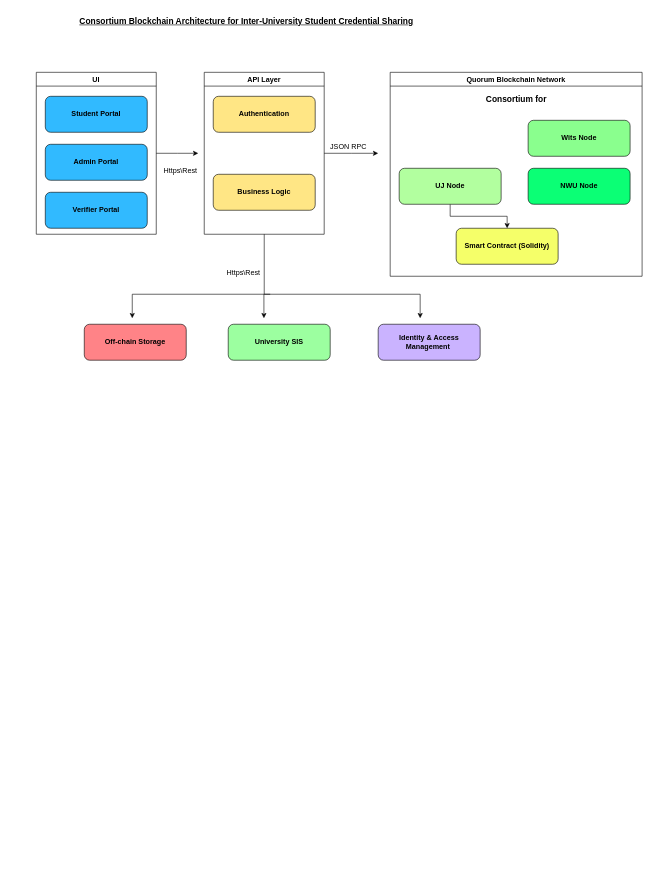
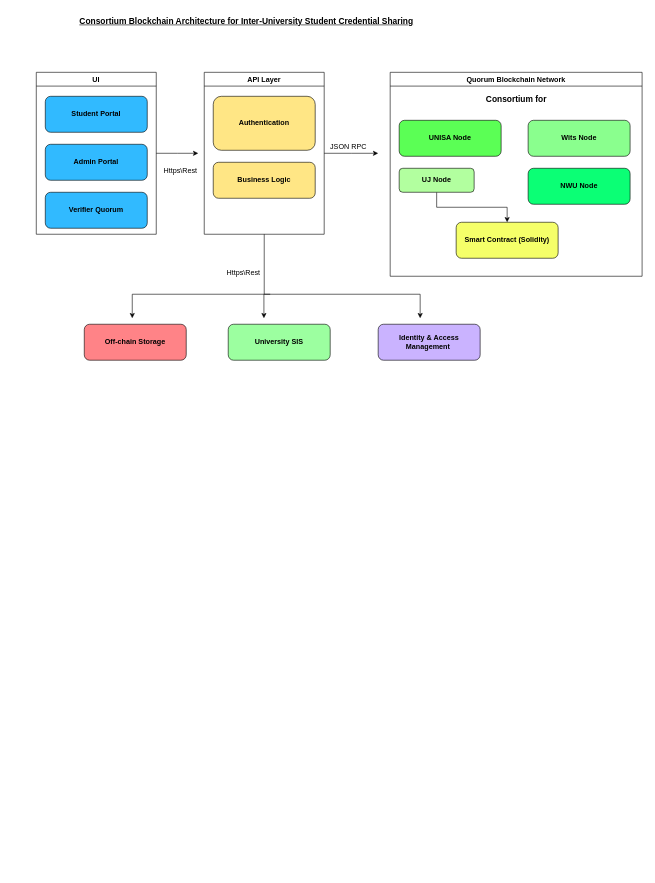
node "Authentication": size 102x36 -> 102x54
node "UNISA Node": added
node "UJ Node": size 102x36 -> 75x24
node "Business Logic": moved (264, 192) -> (264, 180)
node "Verifier Portal": label "Verifier Portal" -> "Verifier Quorum"
node "Smart Contract (Solidity)": moved (507, 246) -> (507, 240)
